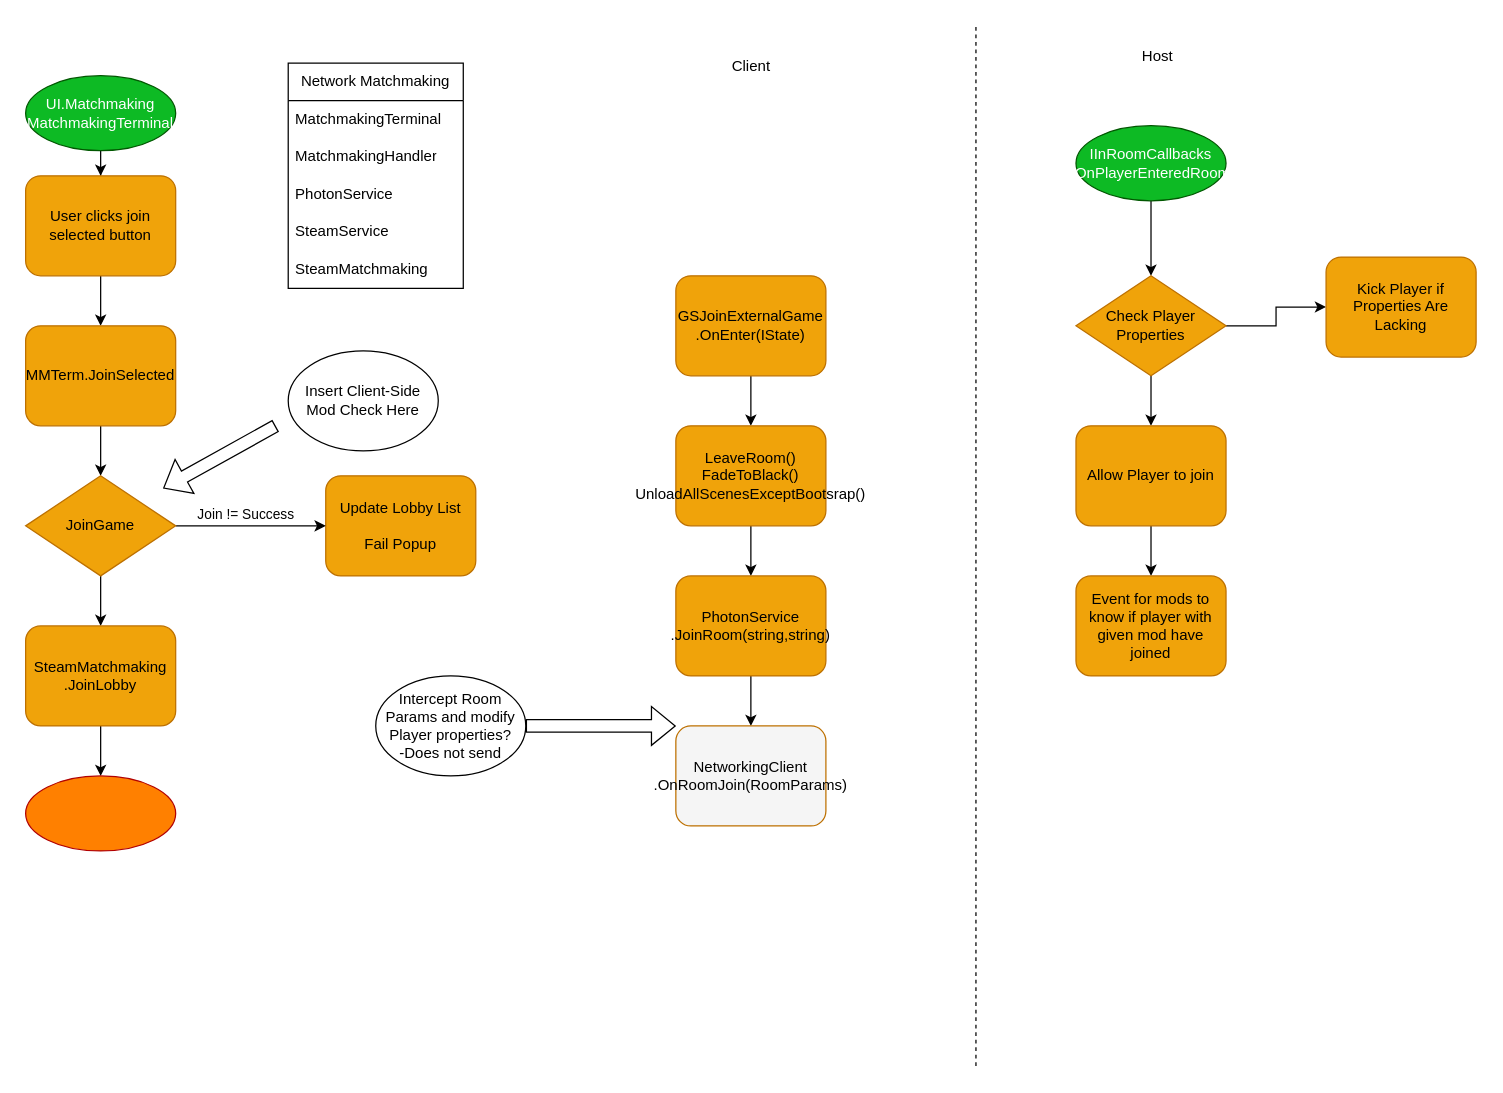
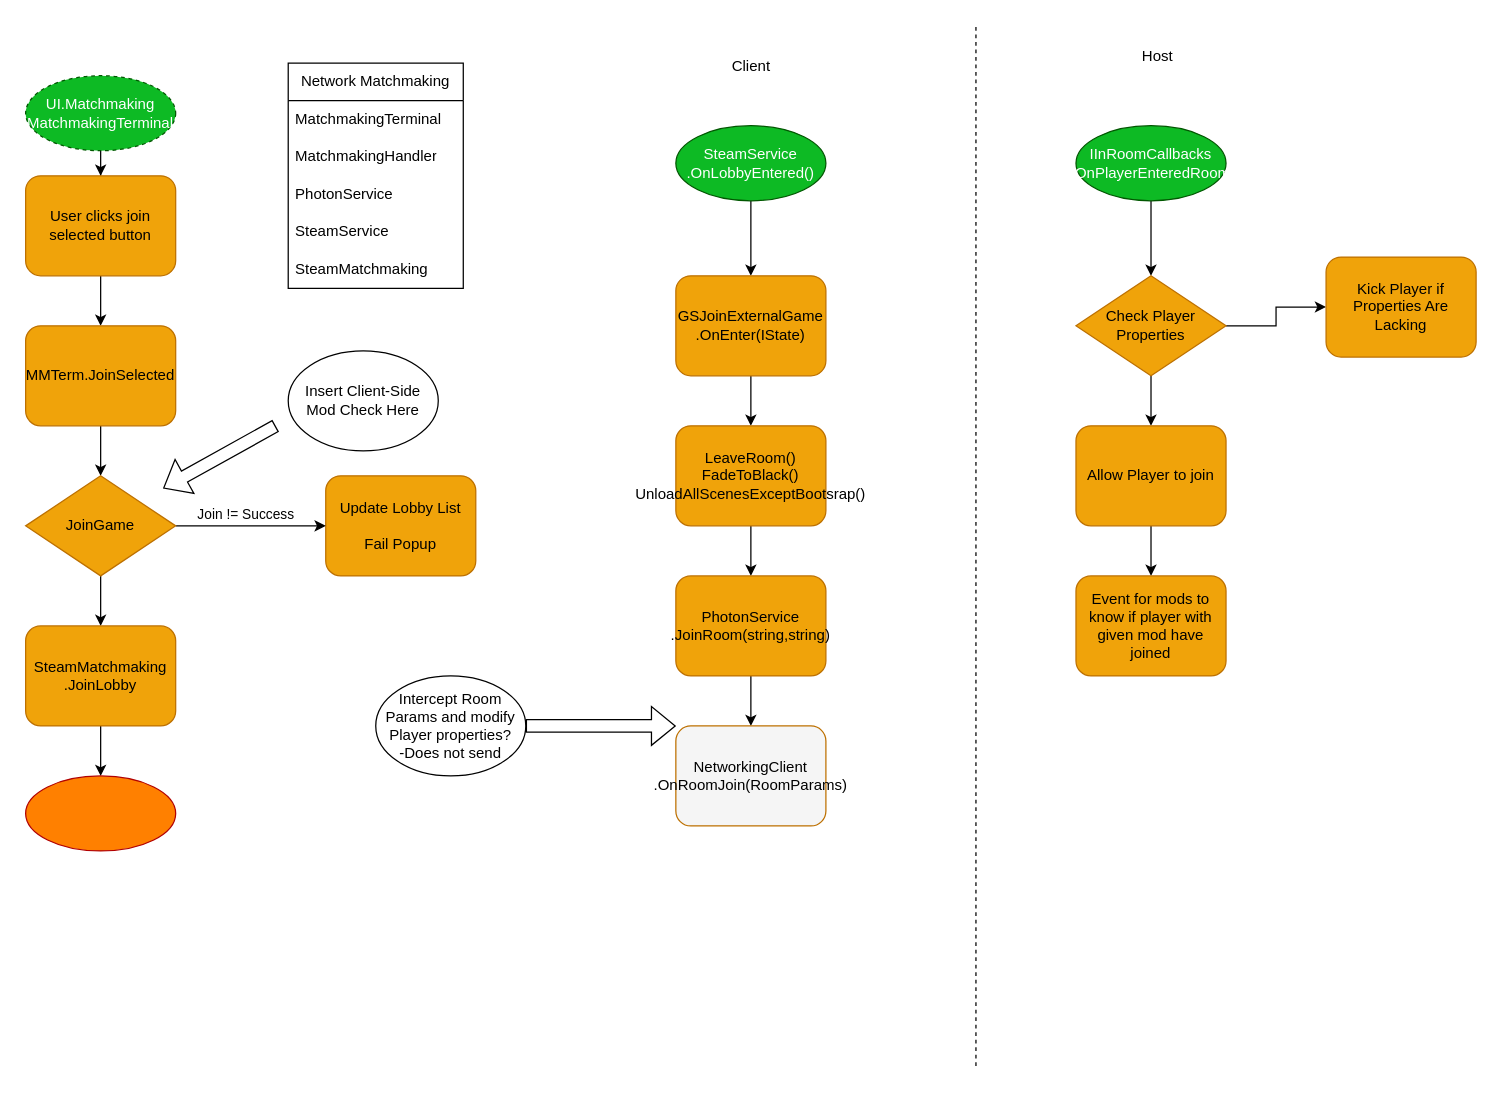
node "UI.Matchmaking MatchmakingTerminal": style solid -> dashed
node "SteamService .OnLobbyEntered()": added
edge "SteamService .OnLobbyEntered()" -> "GSJoinExternalGame .OnEnter(IState)": added
